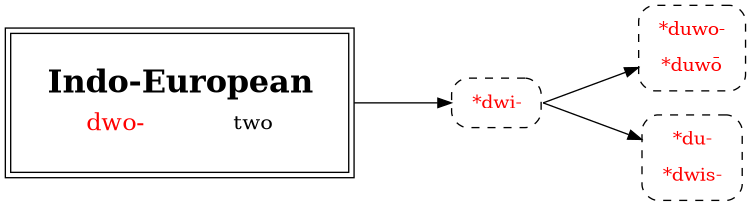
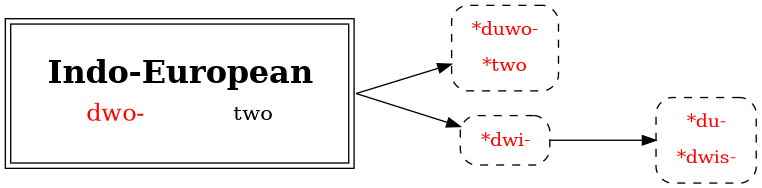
node "*duwo-": text "*duwō" -> "*two"
edge "*dwi-" -> "*duwo-": now "Indo-European" -> "*duwo-"
